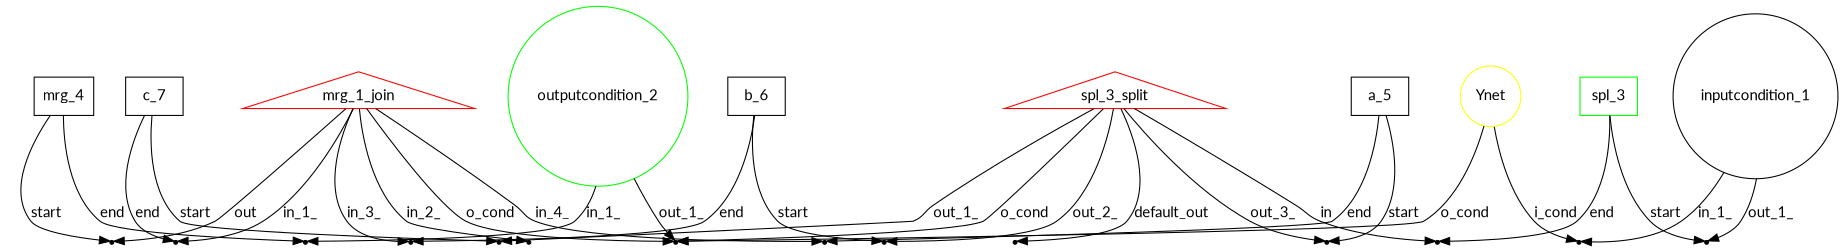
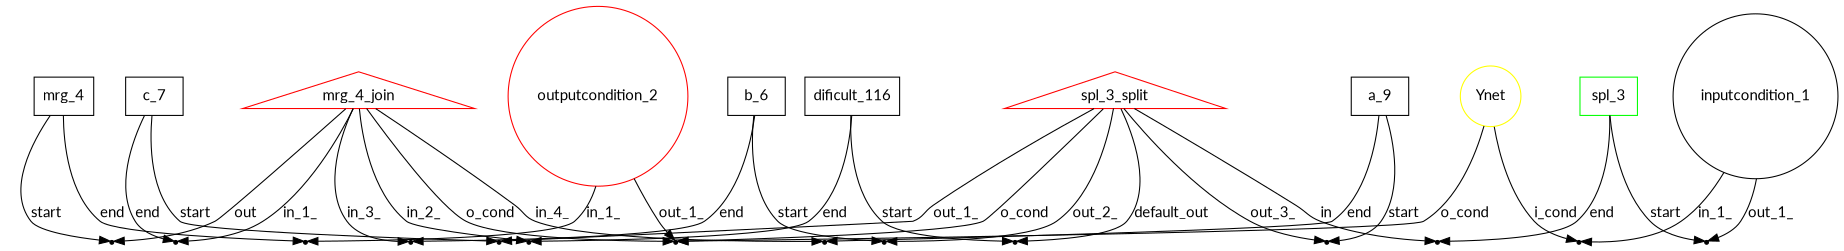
node "mrg_1_join": label "mrg_1_join" -> "mrg_4_join"
node "outputcondition_2": color green -> red
node "dificult_116": added
node "a_5": label "a_5" -> "a_9"
